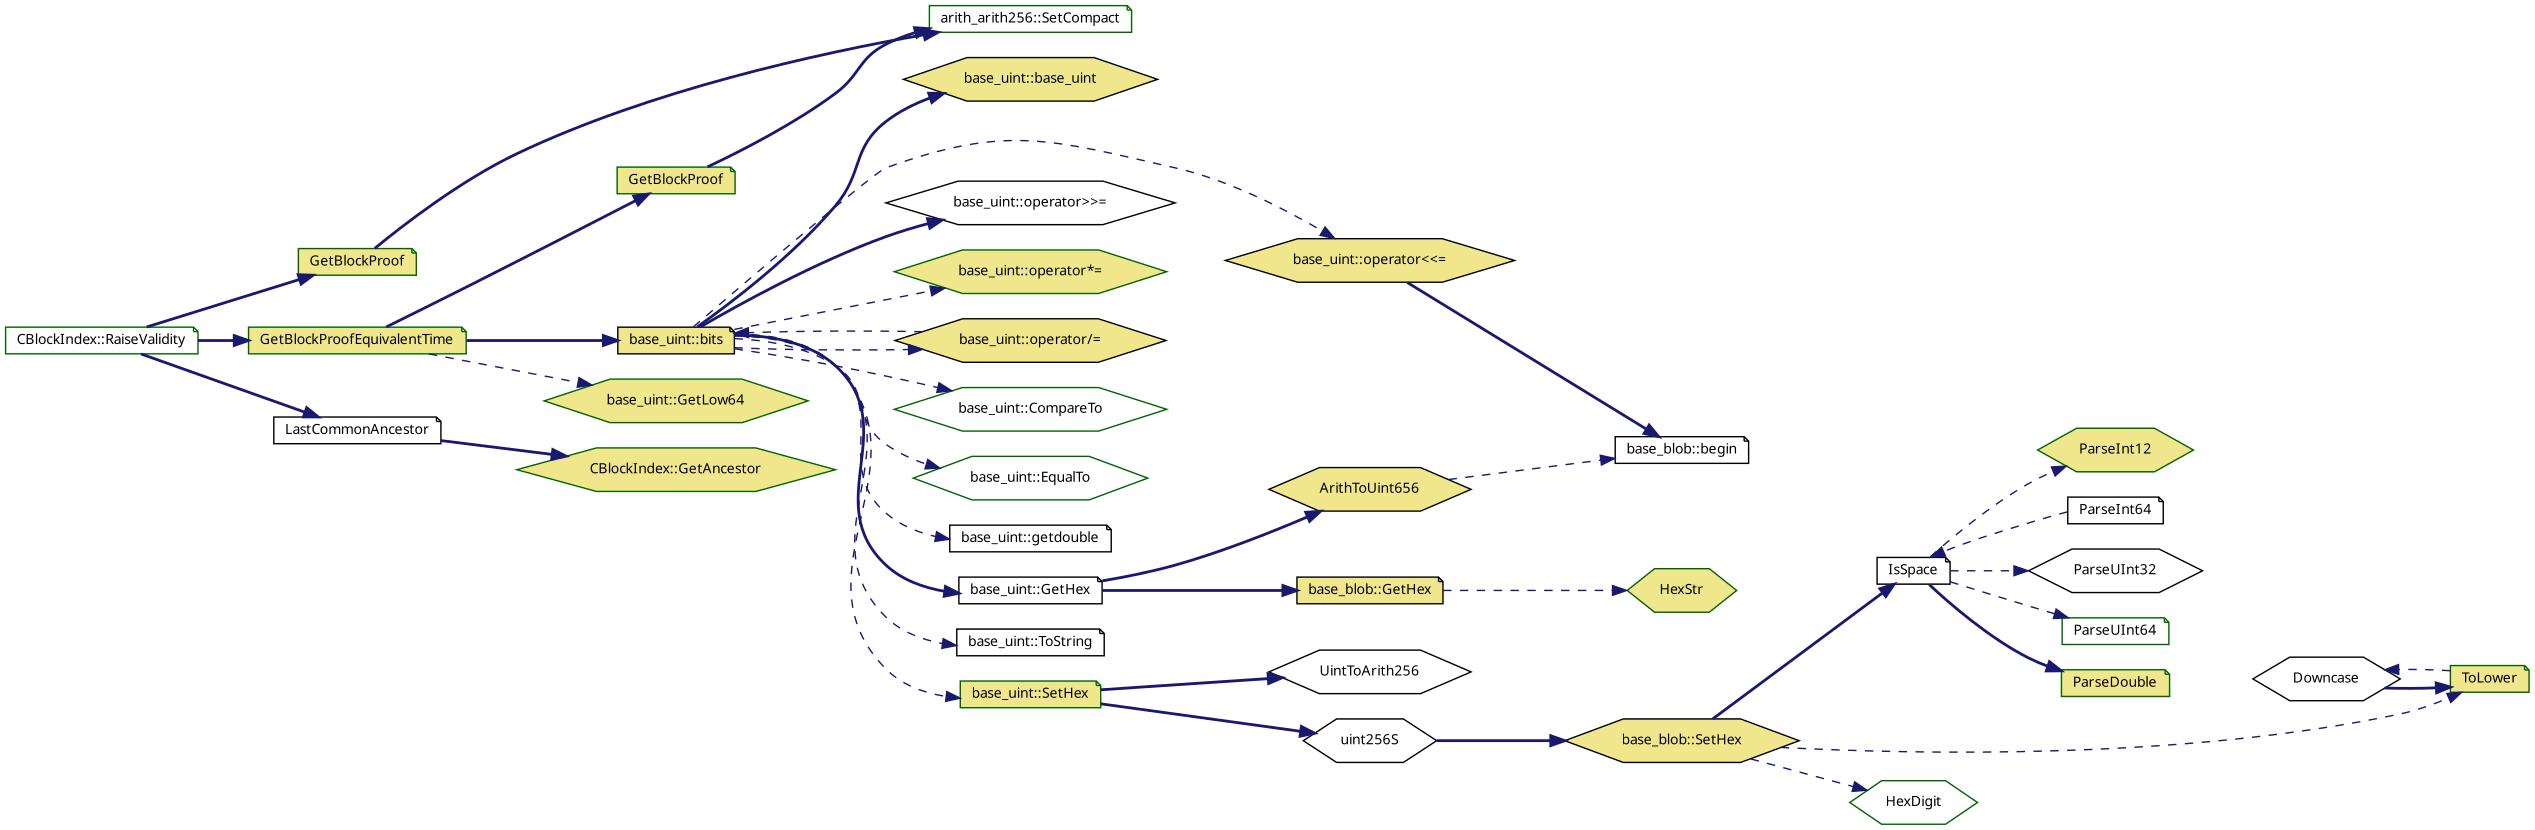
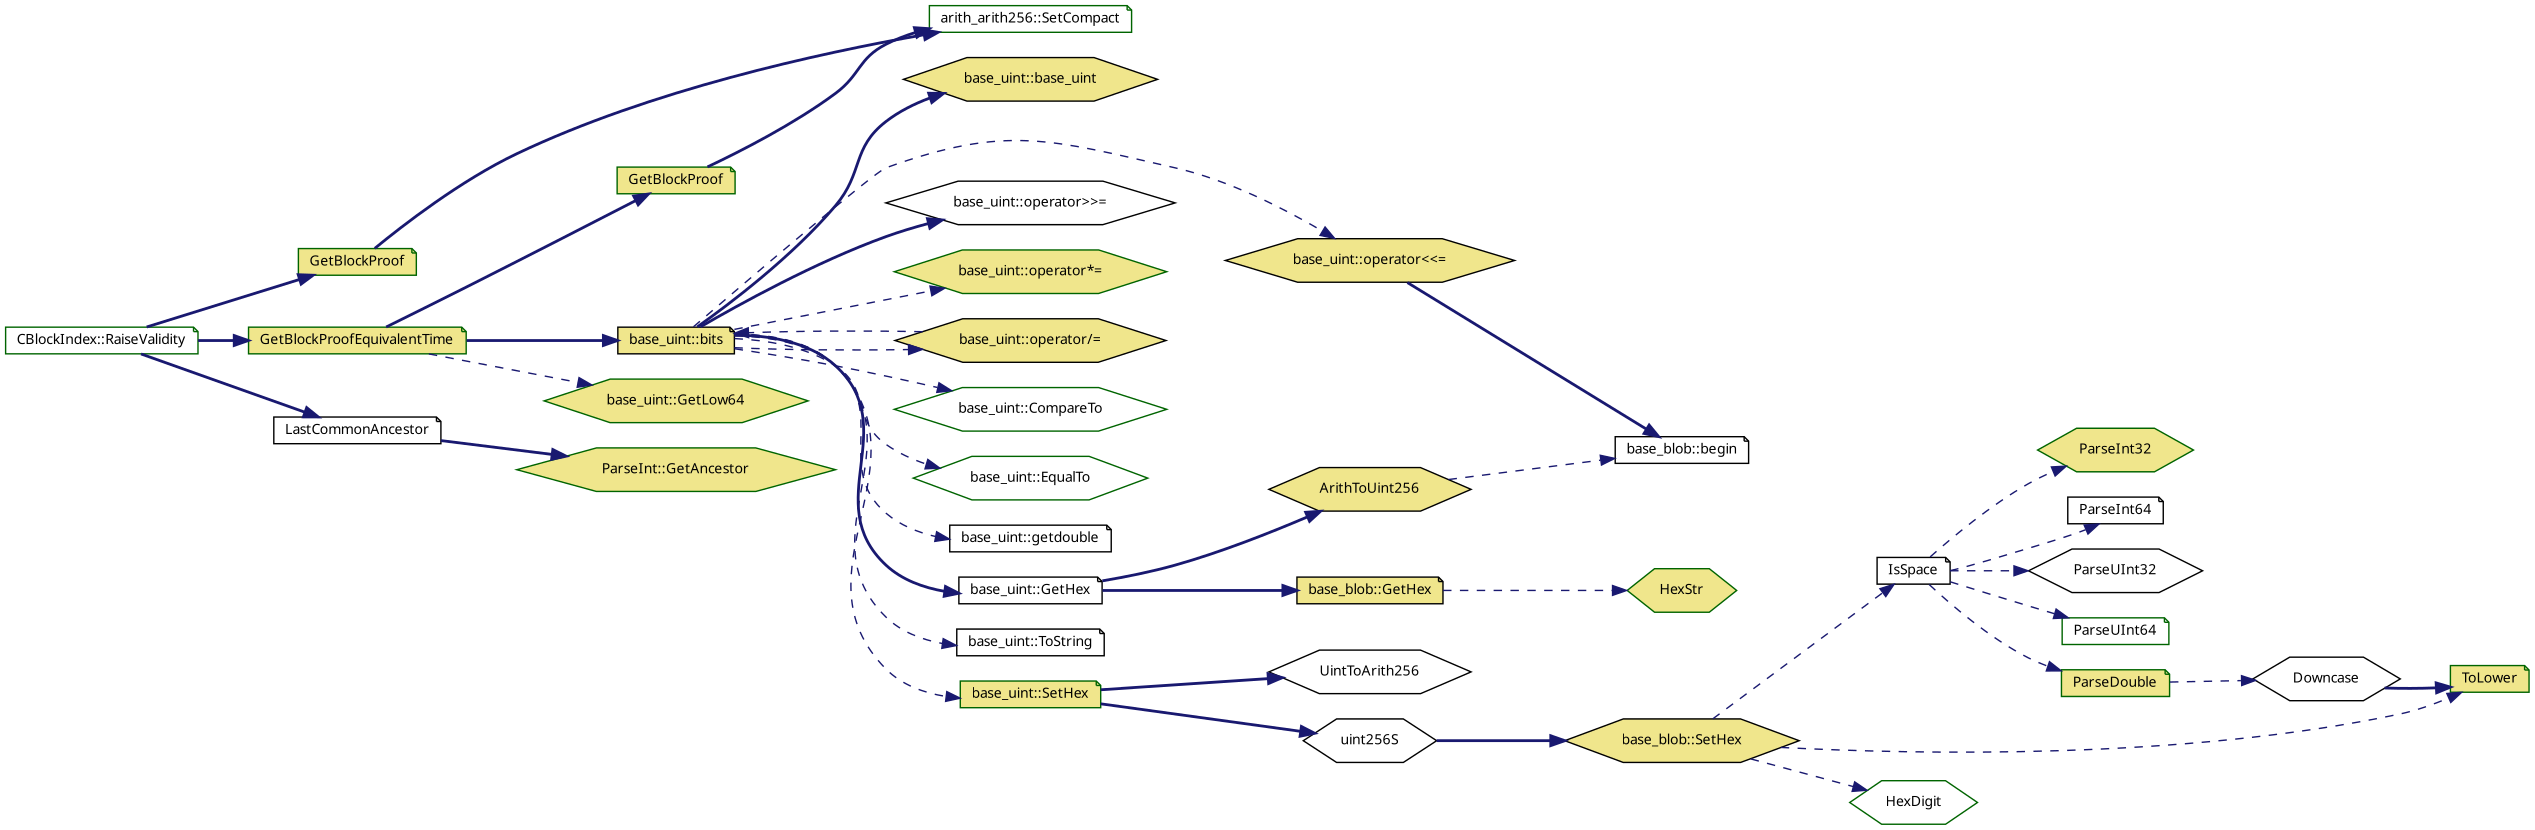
node "ParseInt12": label "ParseInt12" -> "ParseInt32"
node "CBlockIndex::GetAncestor": label "CBlockIndex::GetAncestor" -> "ParseInt::GetAncestor"
node "ArithToUint656": label "ArithToUint656" -> "ArithToUint256"
edge "ParseInt64" -> "IsSpace": reversed
edge "IsSpace" -> "ParseDouble": style bold -> dashed
edge "base_blob::SetHex" -> "IsSpace": style bold -> dashed
edge "ToLower" -> "Downcase": now "ParseDouble" -> "Downcase"
